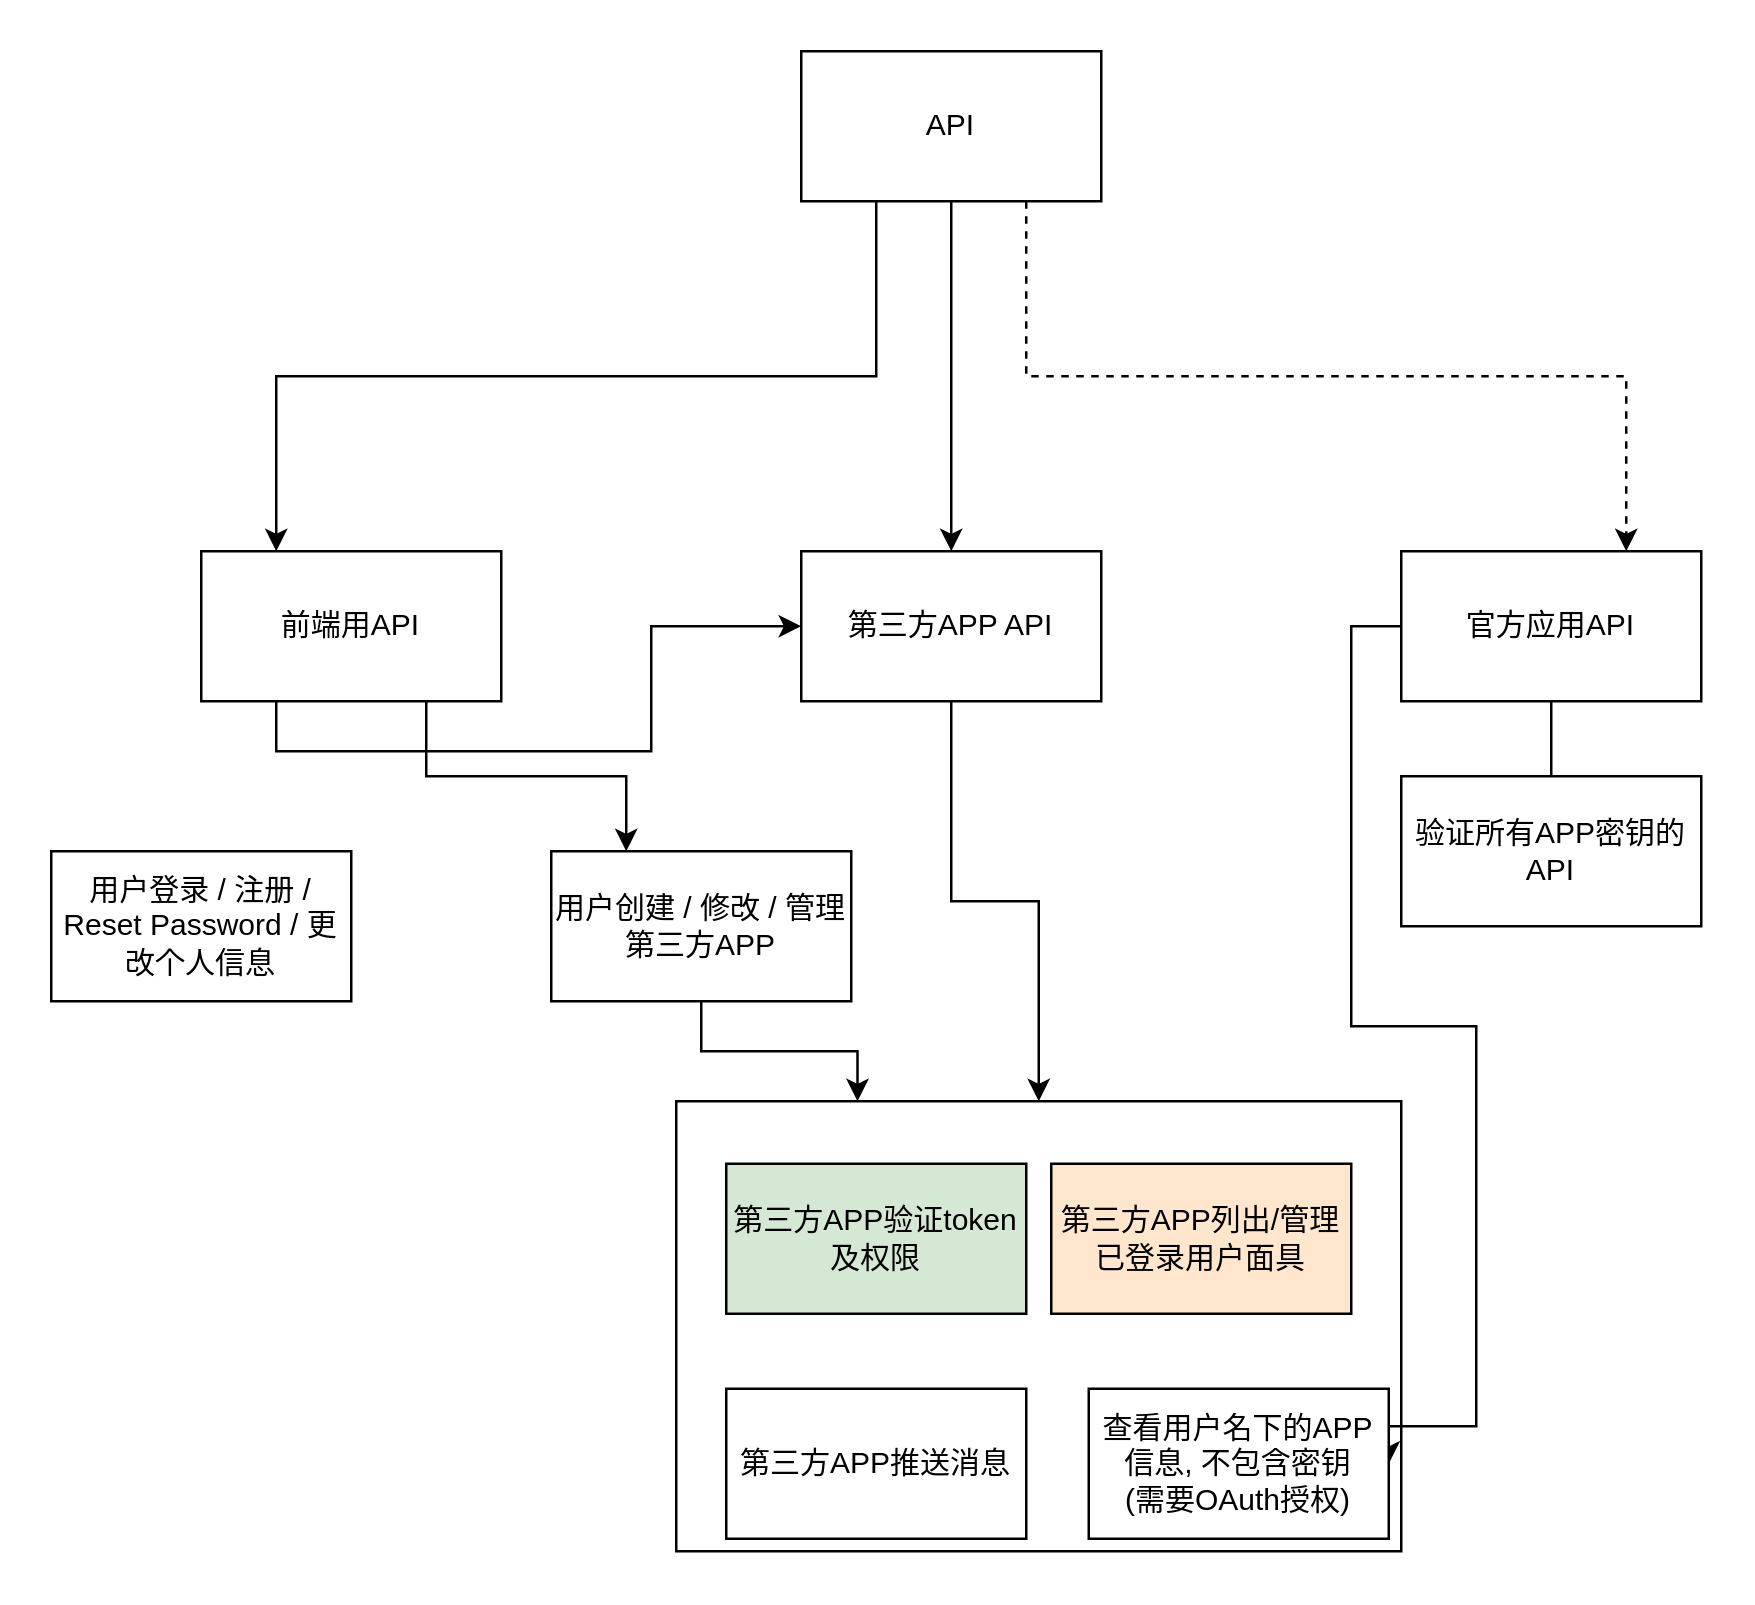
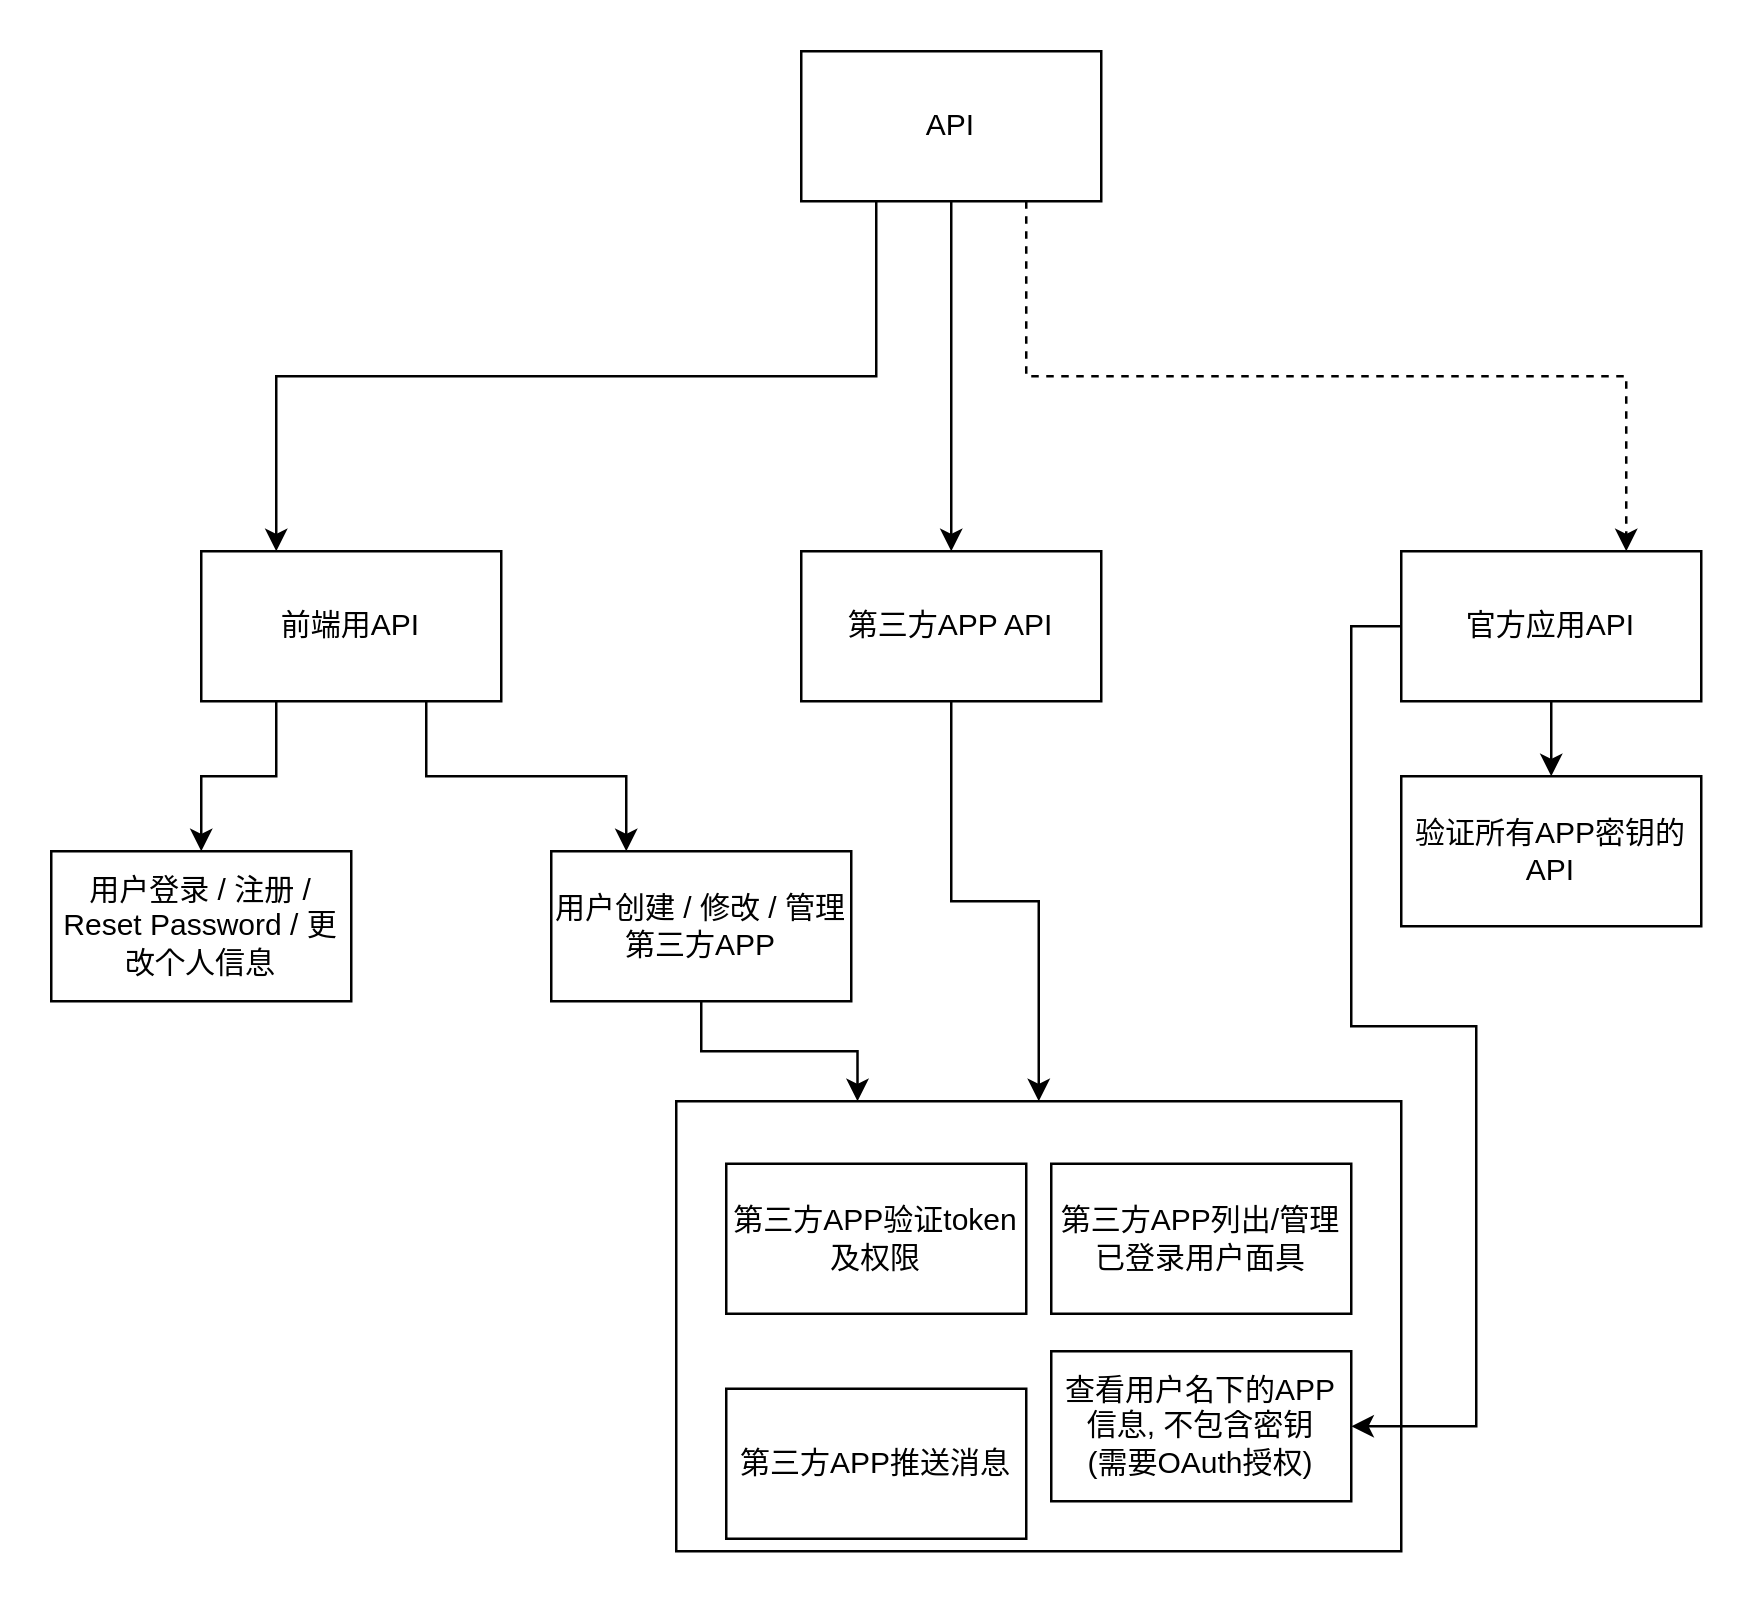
edge "前端用API" -> "第三方APP API": now "前端用API" -> "用户登录 / 注册 / Reset Password / 更改个人信息"
edge "官方应用API" -- "验证所有APP密钥的API": arrowhead none -> classic
node "第三方APP验证token及权限": fillcolor #d5e8d4 -> #ffffff
node "第三方APP列出/管理已登录用户面具": fillcolor #ffe6cc -> #ffffff
node "查看用户名下的APP信息, 不包含密钥 (需要OAuth授权)": moved (1239, 1464) -> (1201, 1426)
